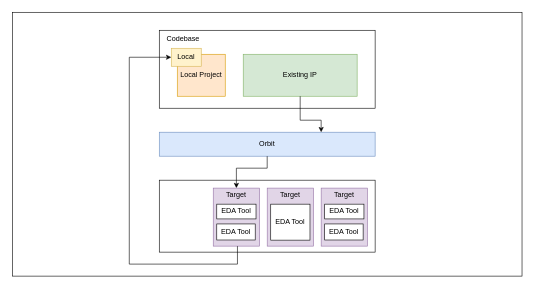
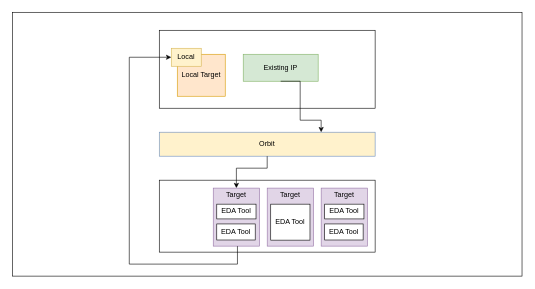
node "Codebase": removed
node "Local Project": label "Local Project" -> "Local Target"
node "Existing IP": size 114x42 -> 75x27
node "Orbit": fillcolor #dae8fc -> #fff2cc
